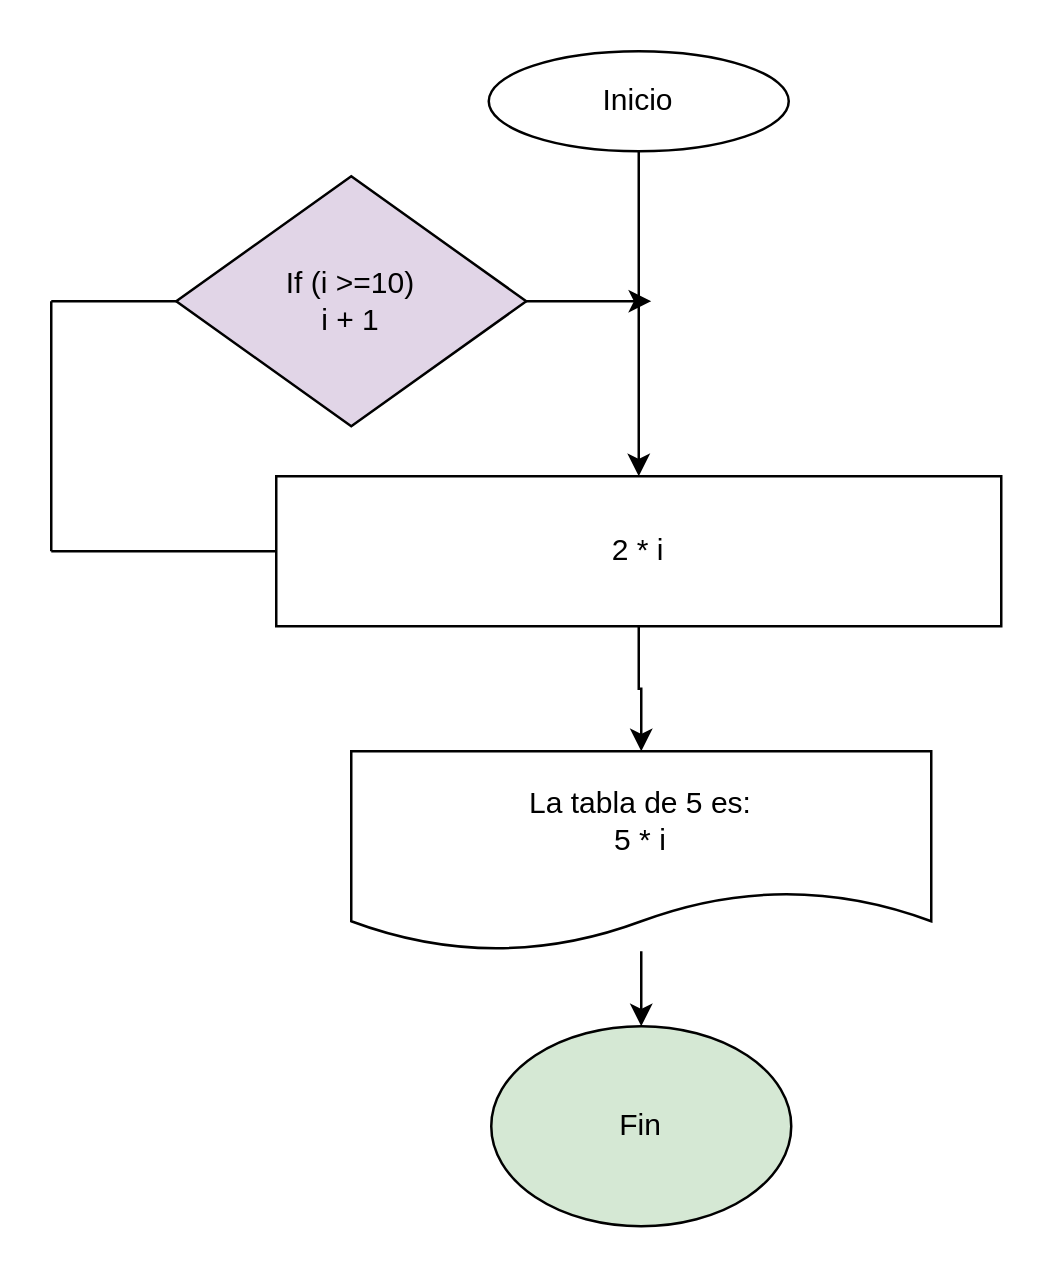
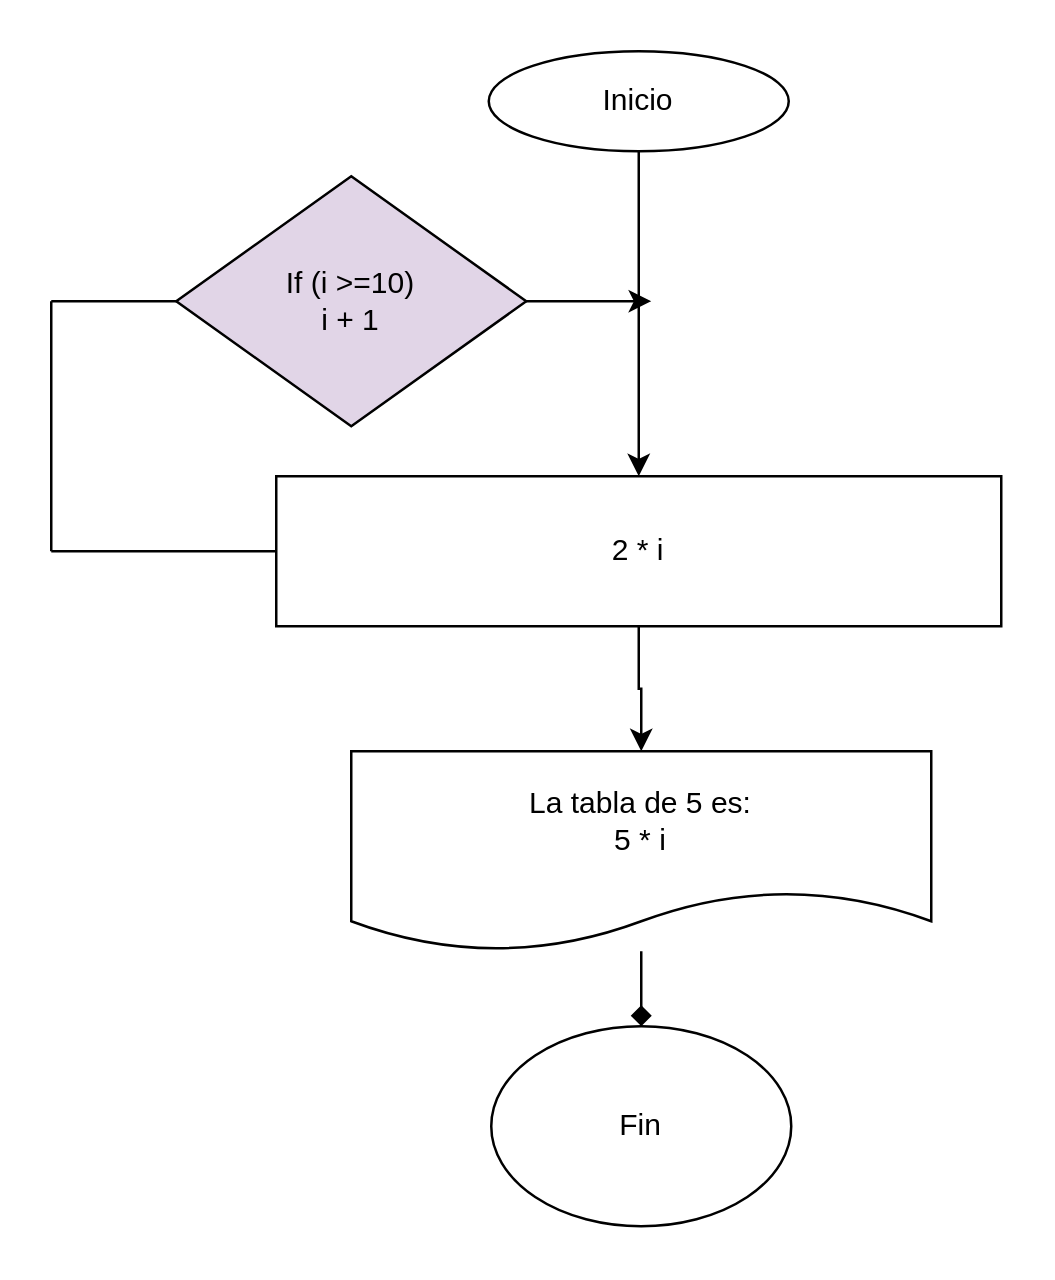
edge "La tabla de 5 es: 5 * i" -> "Fin": arrowhead classic -> diamond
node "Fin": fillcolor #d5e8d4 -> #ffffff
